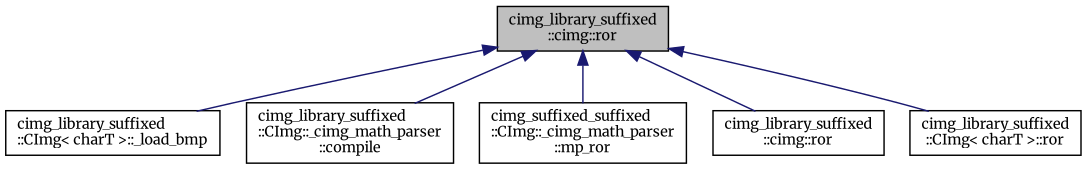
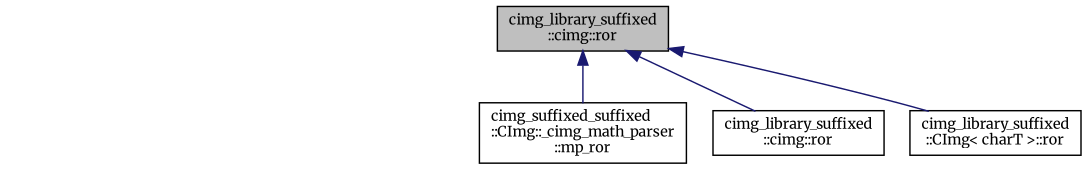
node "cimg_library_suffixed ::CImg< charT >::_load_bmp": removed
node "cimg_library_suffixed ::CImg::_cimg_math_parser ::compile": removed
